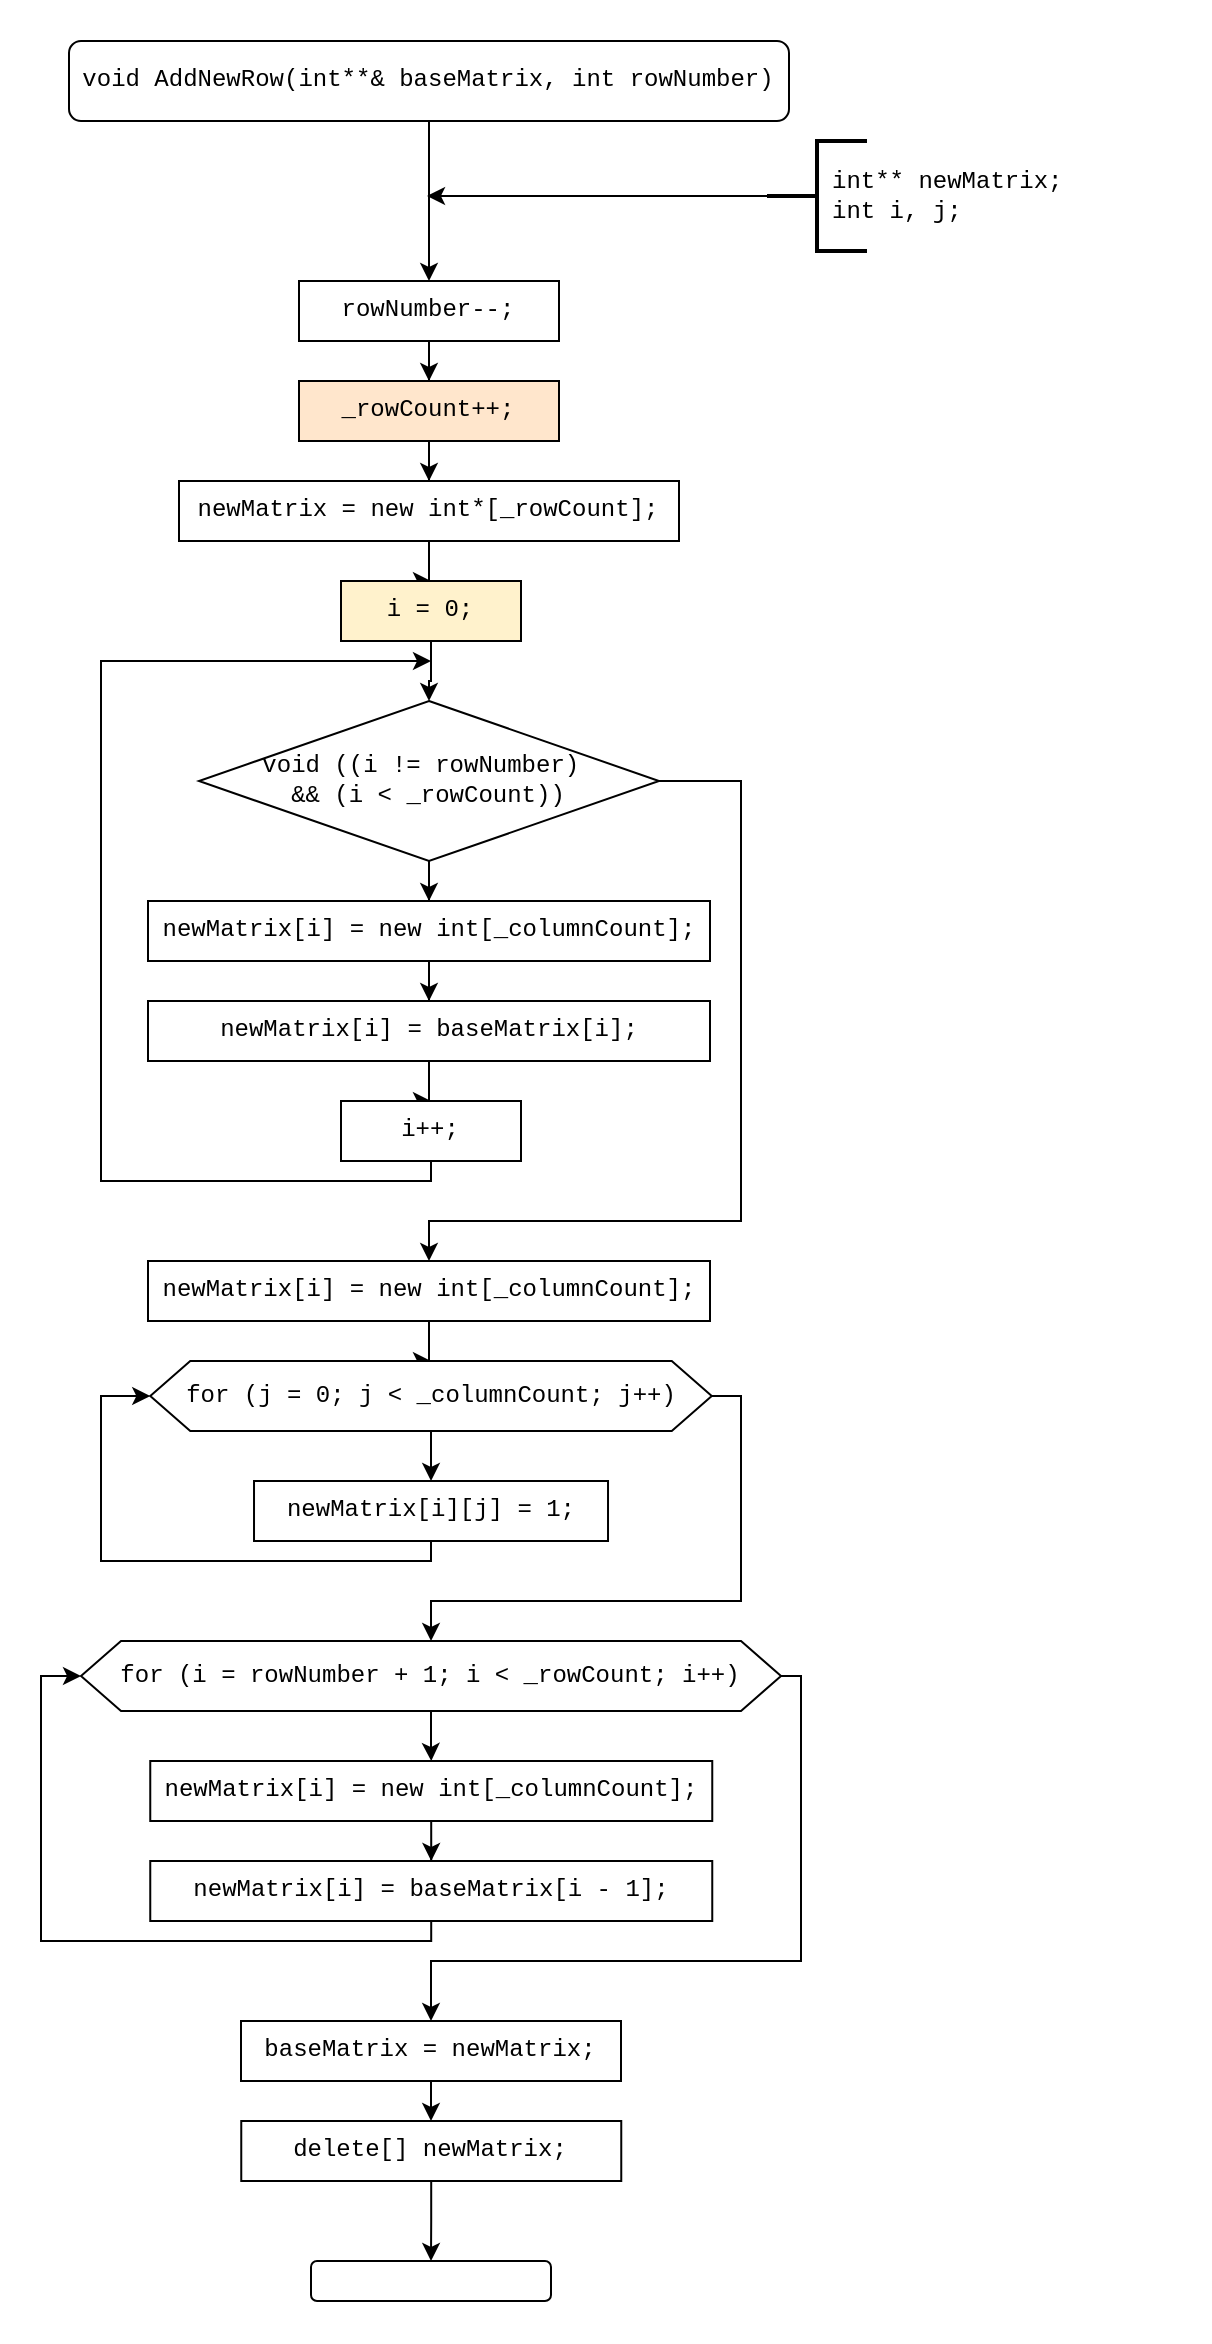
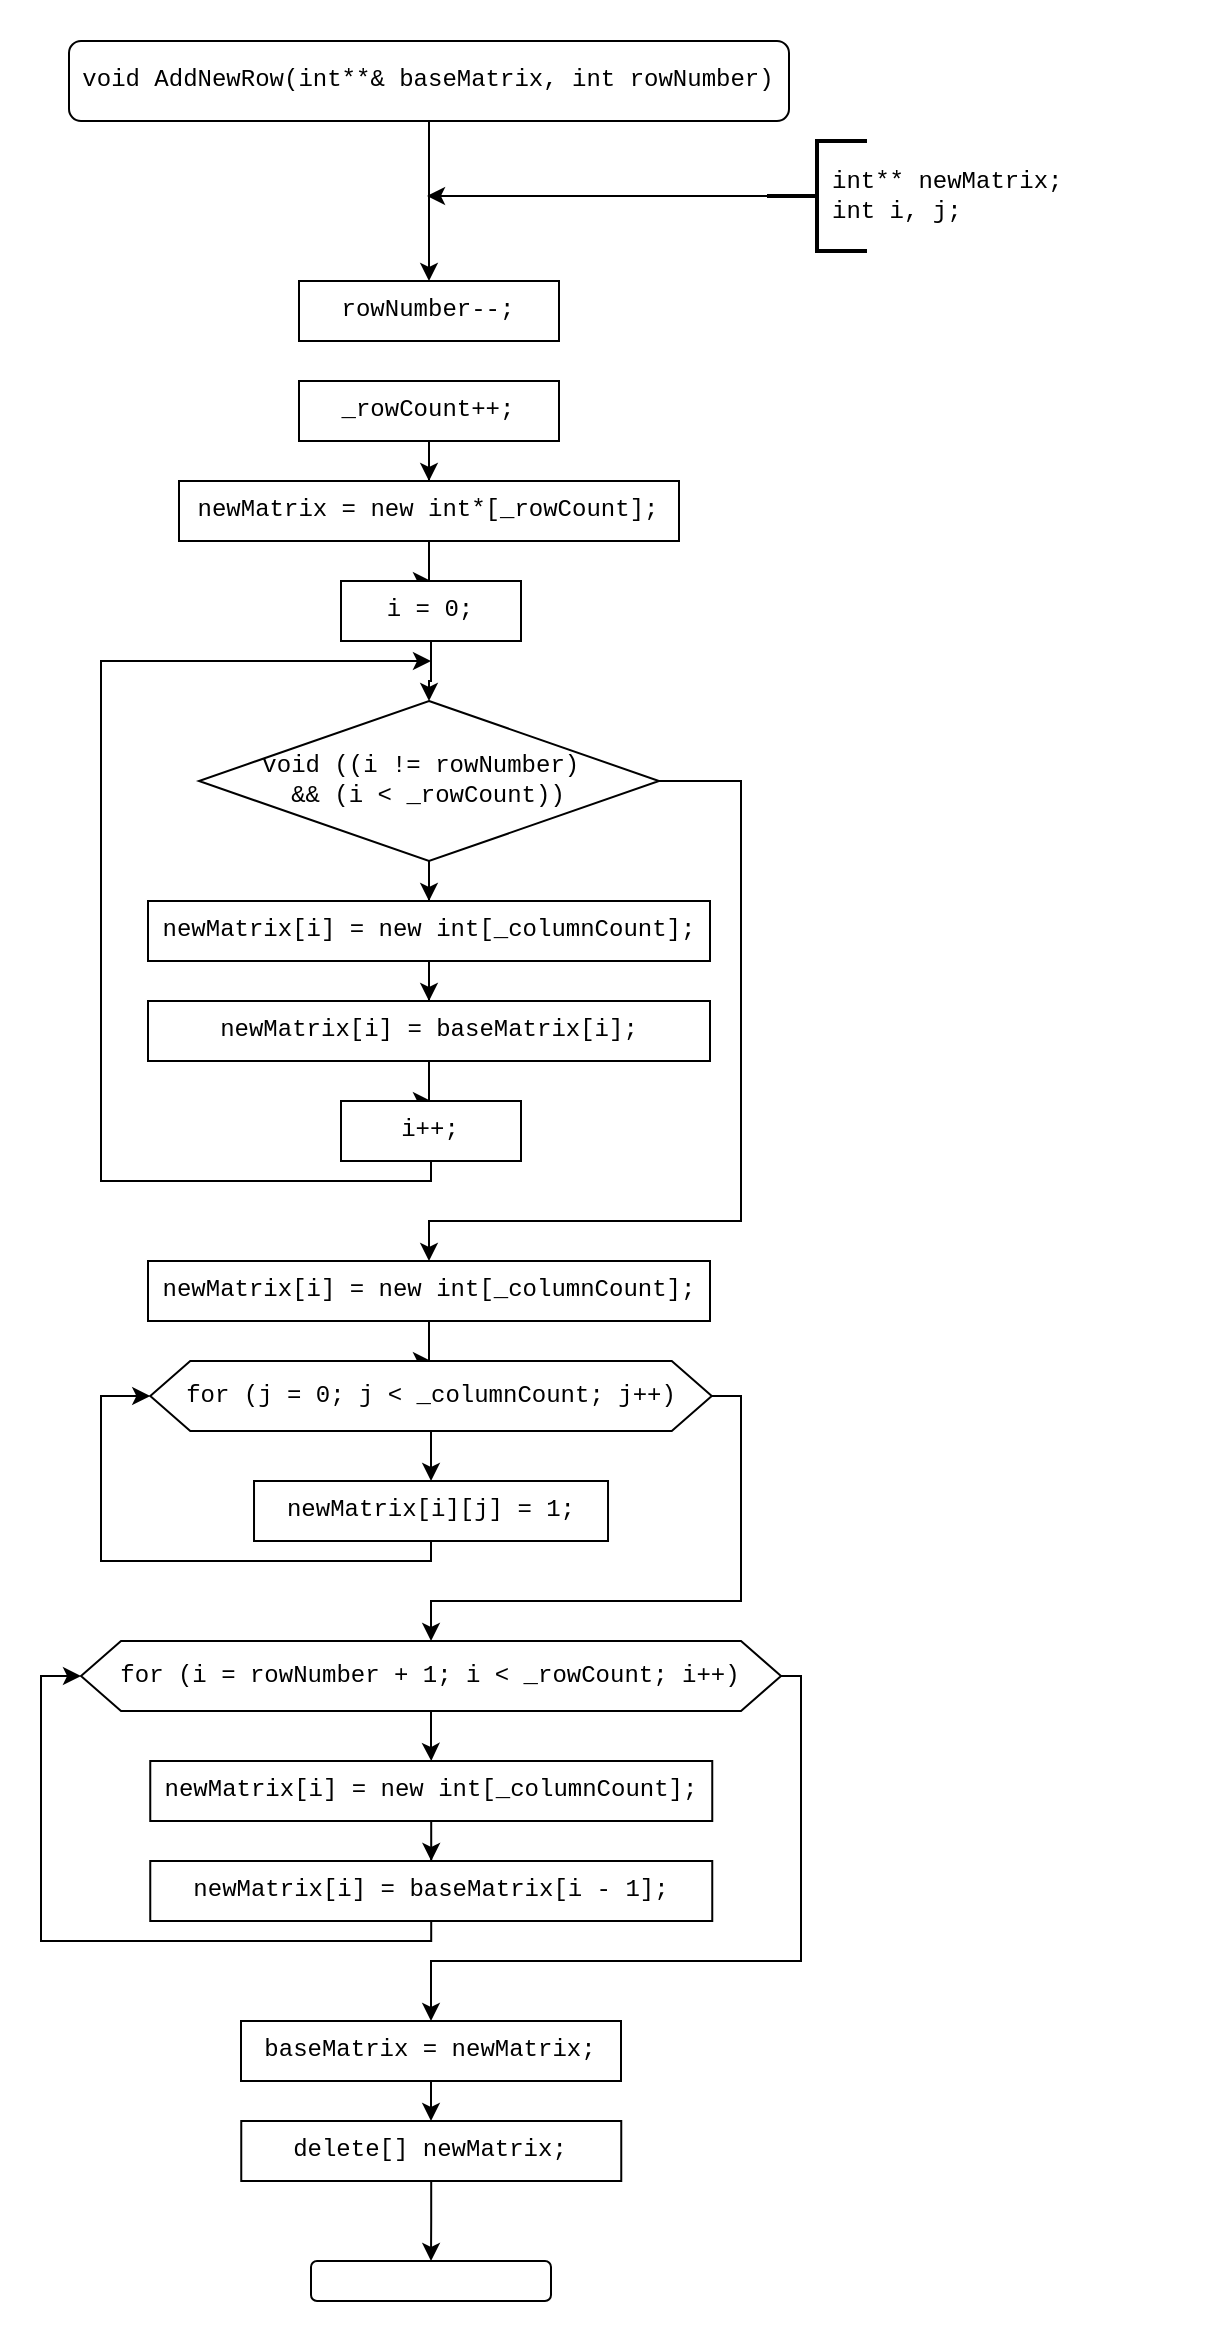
edge "rowNumber--;" -> "_rowCount++;": removed
node "_rowCount++;": fillcolor #ffe6cc -> #ffffff
node "i = 0;": fillcolor #fff2cc -> #ffffff
